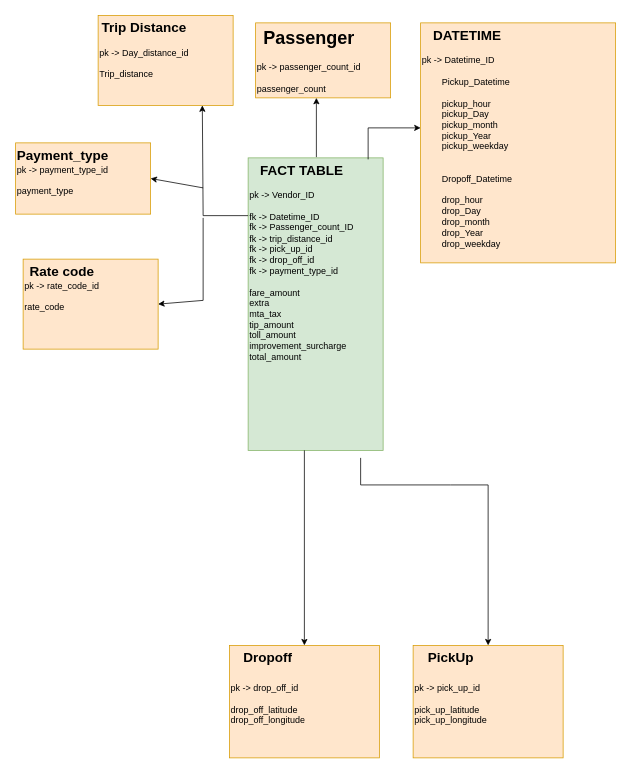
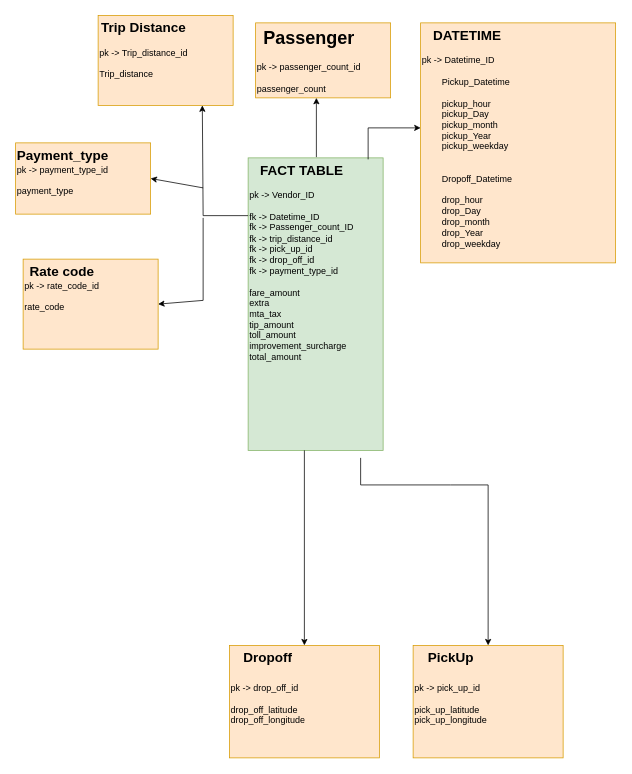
node "Trip Distance pk -> Day_distance_id Trip_distance": label "Trip Distance pk -> Day_distance_id Trip_distance" -> "Trip Distance pk -> Trip_distance_id Trip_distance"
